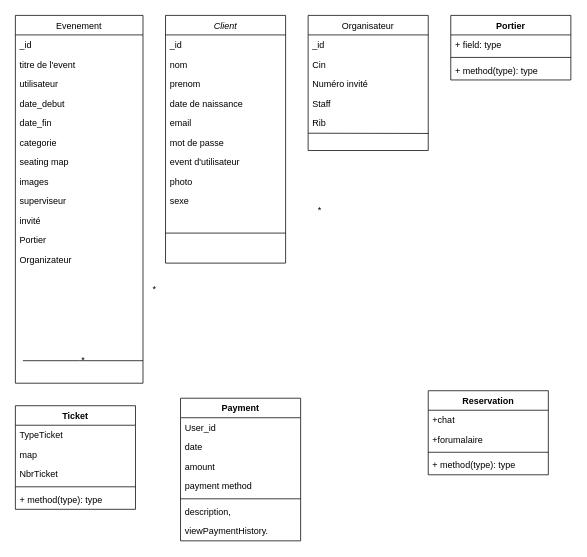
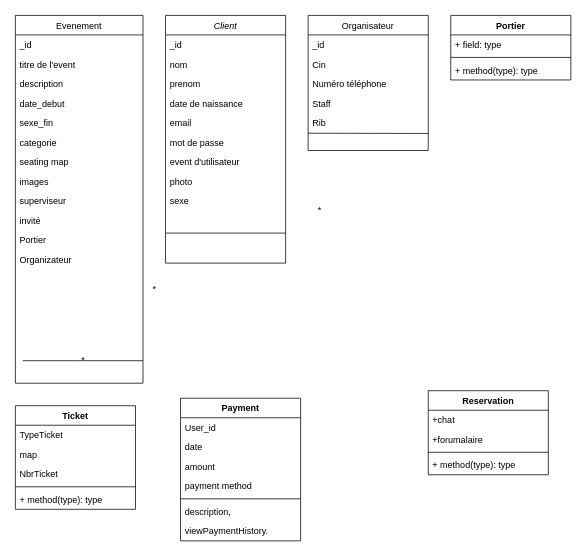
node "utilisateur": label "utilisateur" -> "description"
node "Numéro invité": label "Numéro invité" -> "Numéro téléphone"
node "date_fin": label "date_fin" -> "sexe_fin"
